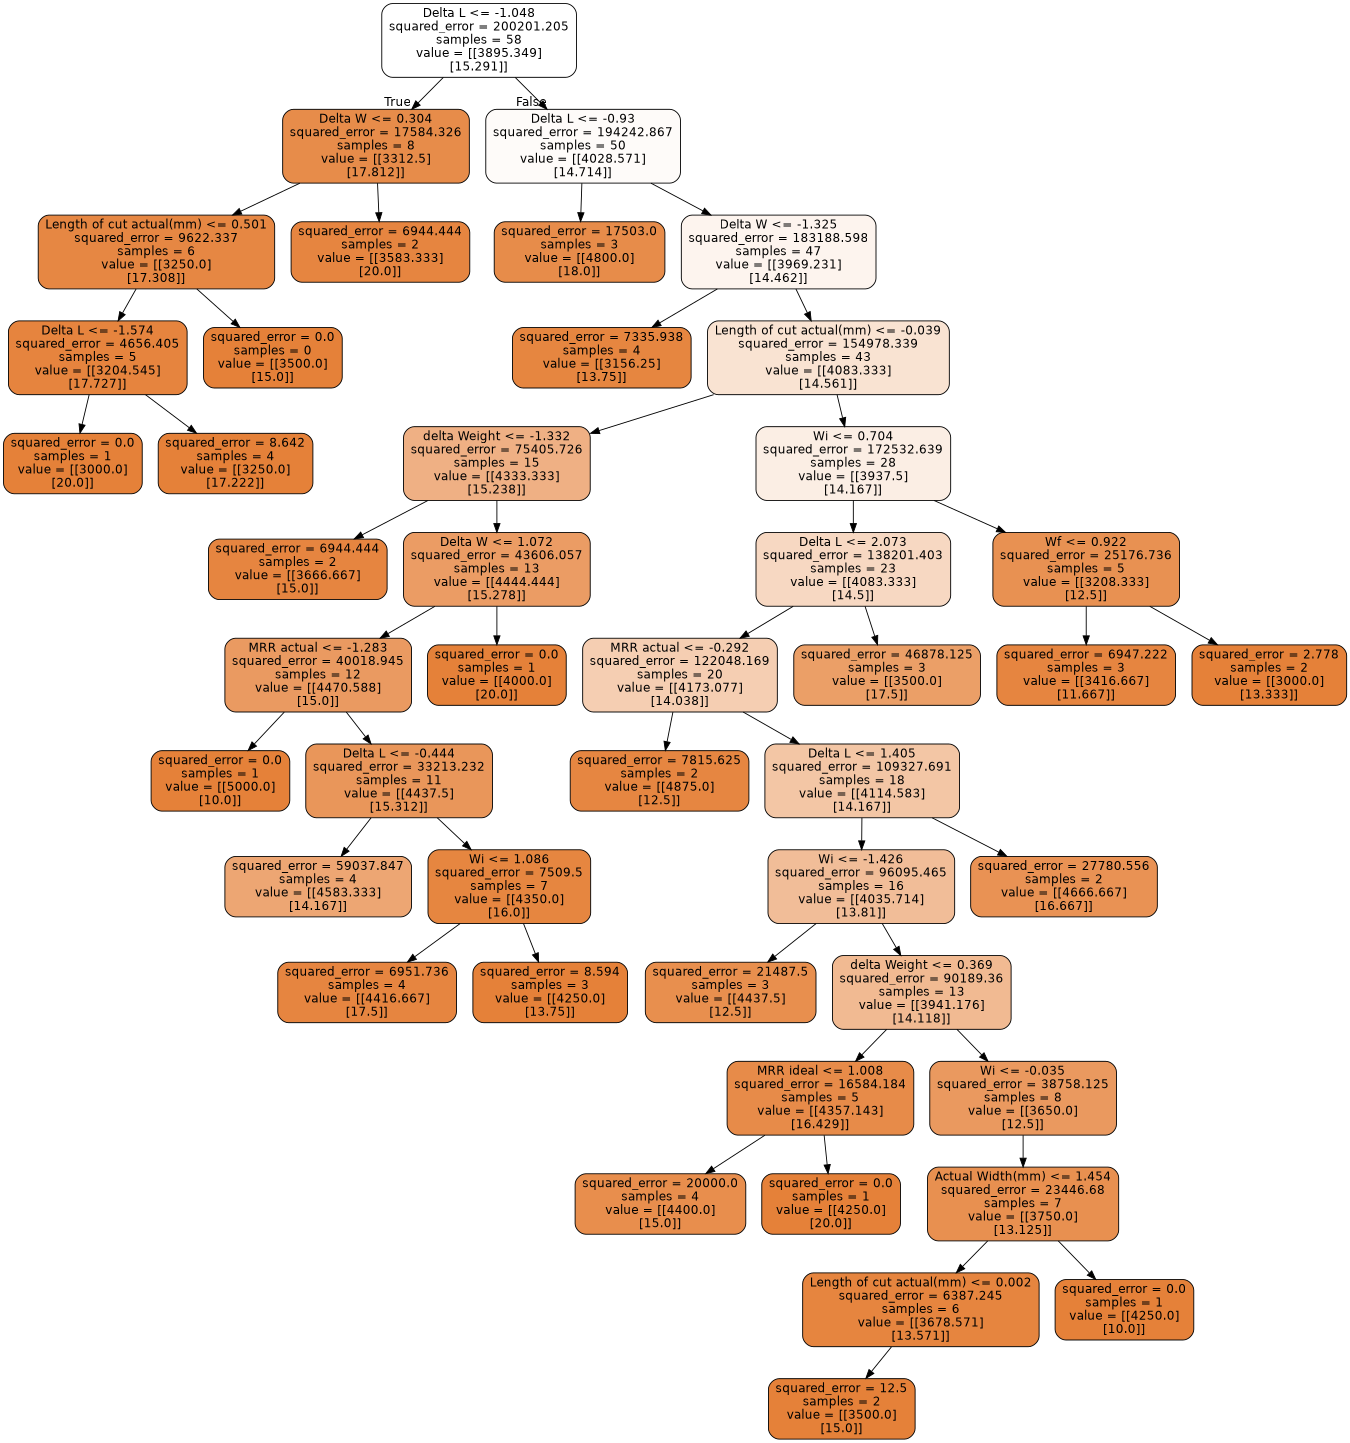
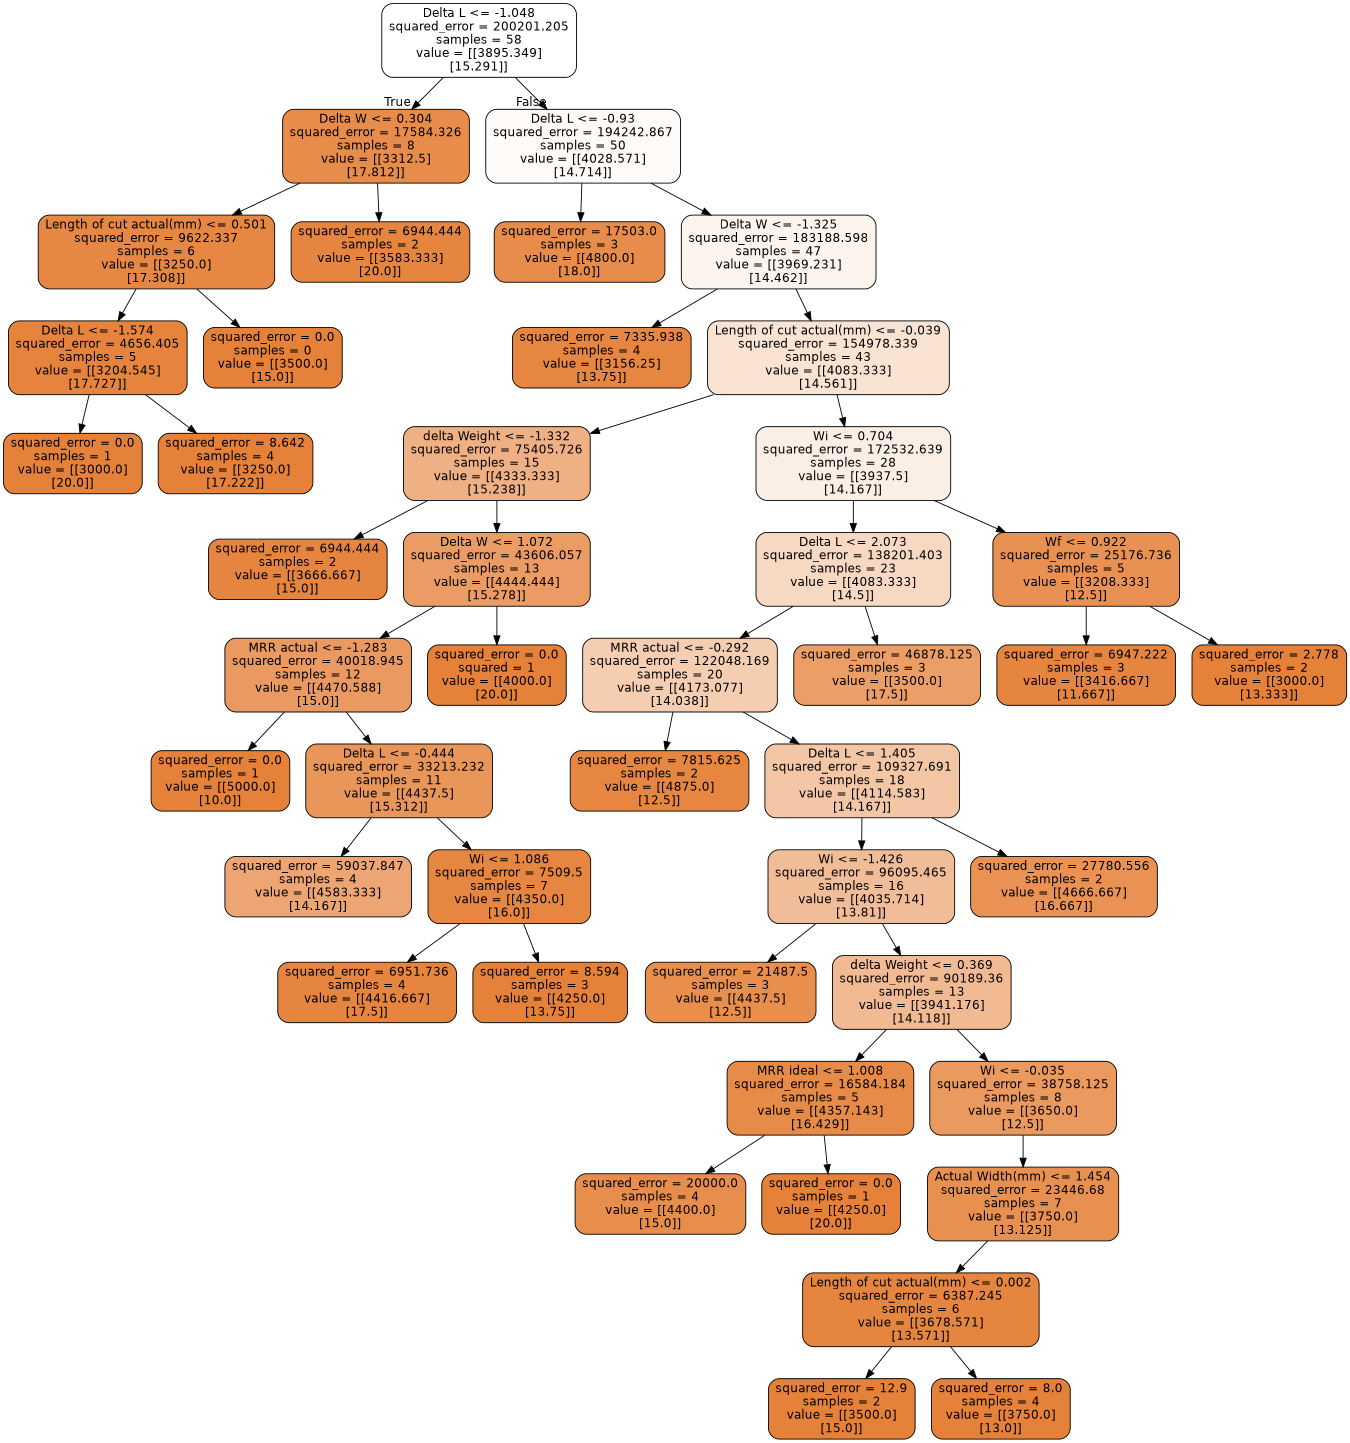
node "squared_error = 0.0 samples = 1 value = [[4000.0] [20.0]]": label "squared_error = 0.0 samples = 1 value = [[4000.0] [20.0]]" -> "squared_error = 0.0 squared = 1 value = [[4000.0] [20.0]]"
node "squared_error = 0.0 samples = 1 value = [[4250.0] [10.0]]": removed
node "squared_error = 12.5 samples = 2 value = [[3500.0] [15.0]]": label "squared_error = 12.5 samples = 2 value = [[3500.0] [15.0]]" -> "squared_error = 12.9 samples = 2 value = [[3500.0] [15.0]]"
node "squared_error = 8.0 samples = 4 value = [[3750.0] [13.0]]": added
